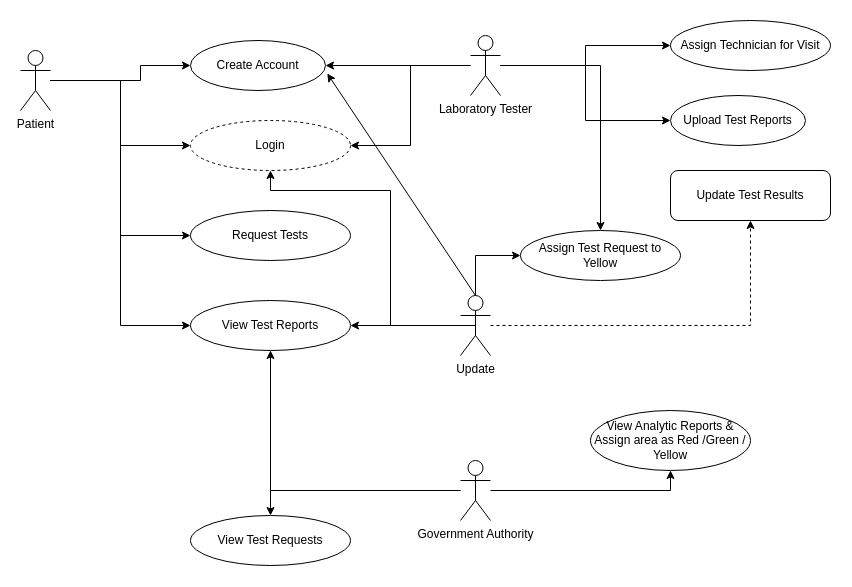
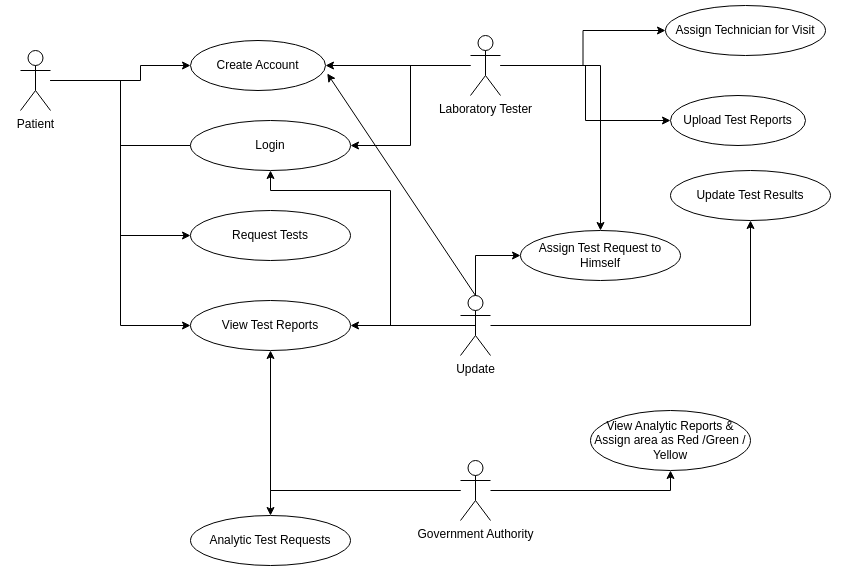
node "Assign Technician for Visit": moved (751, 46) -> (746, 31)
edge "Patient" -> "Login": arrowhead classic -> none
node "Login": style dashed -> solid
node "Update Test Results": shape rounded rectangle -> ellipse
node "Assign Test Request to Yellow": label "Assign Test Request to Yellow" -> "Assign Test Request to Himself"
edge "Update" -> "Update Test Results": style dashed -> solid
node "View Test Requests": label "View Test Requests" -> "Analytic Test Requests"
